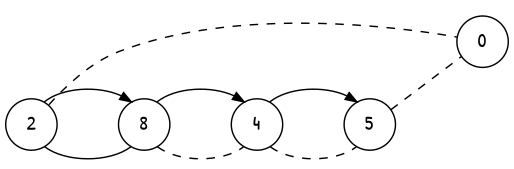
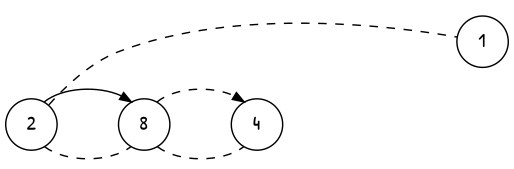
node "0": label "0" -> "1"
edge "8" -> "4": style solid -> dashed
node "5": removed
edge "2" -- "8": style solid -> dashed
